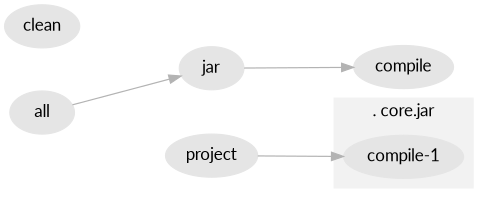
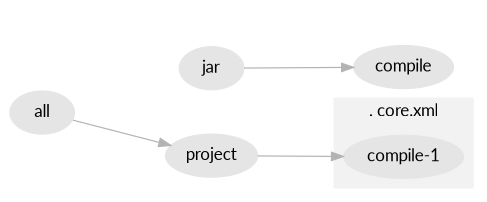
node "clean": removed
edge "all" -> "jar": now "all" -> "project"
cluster ". core.jar": label ". core.jar" -> ". core.xml"
